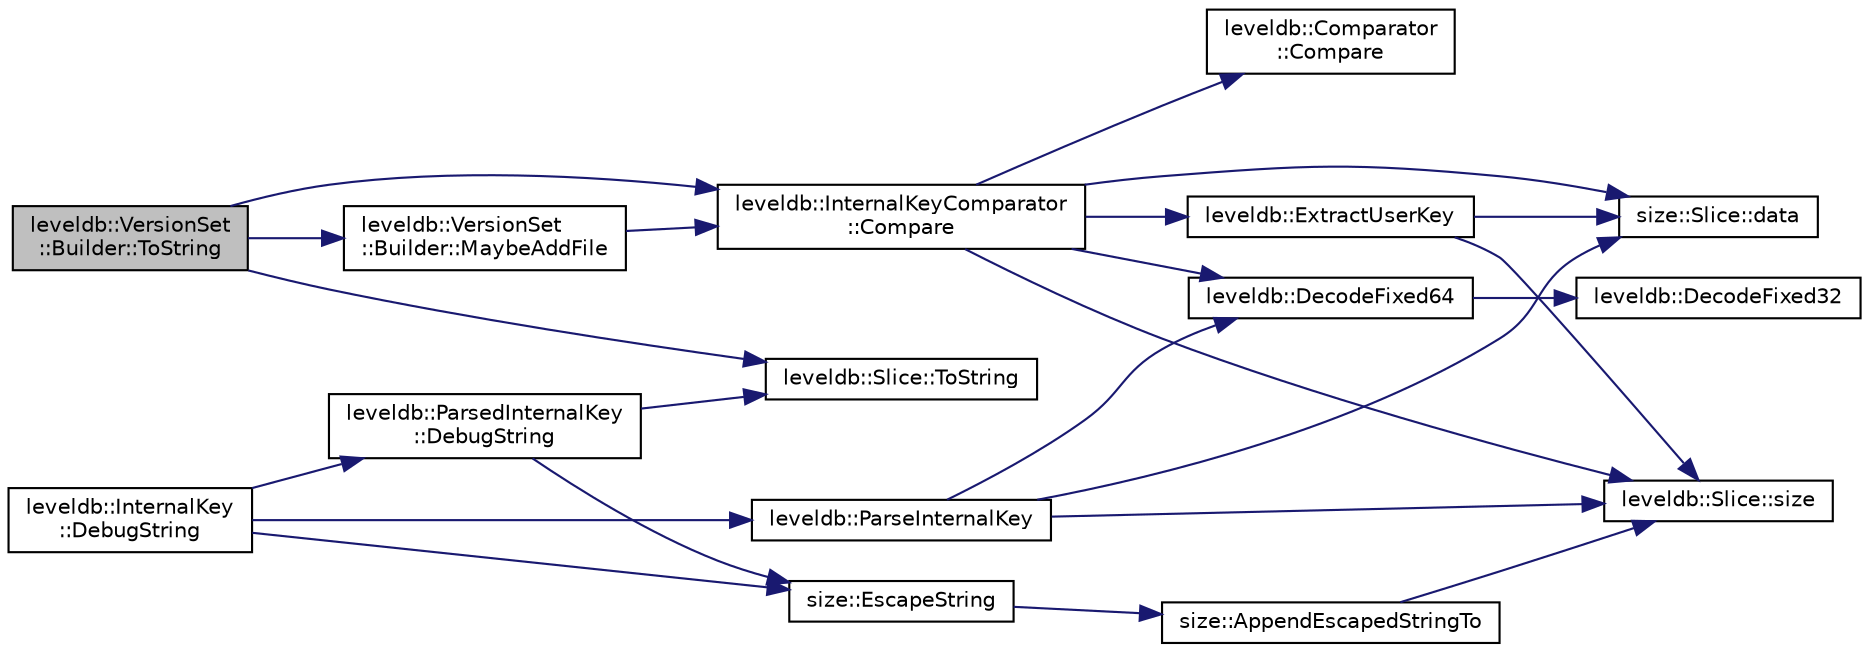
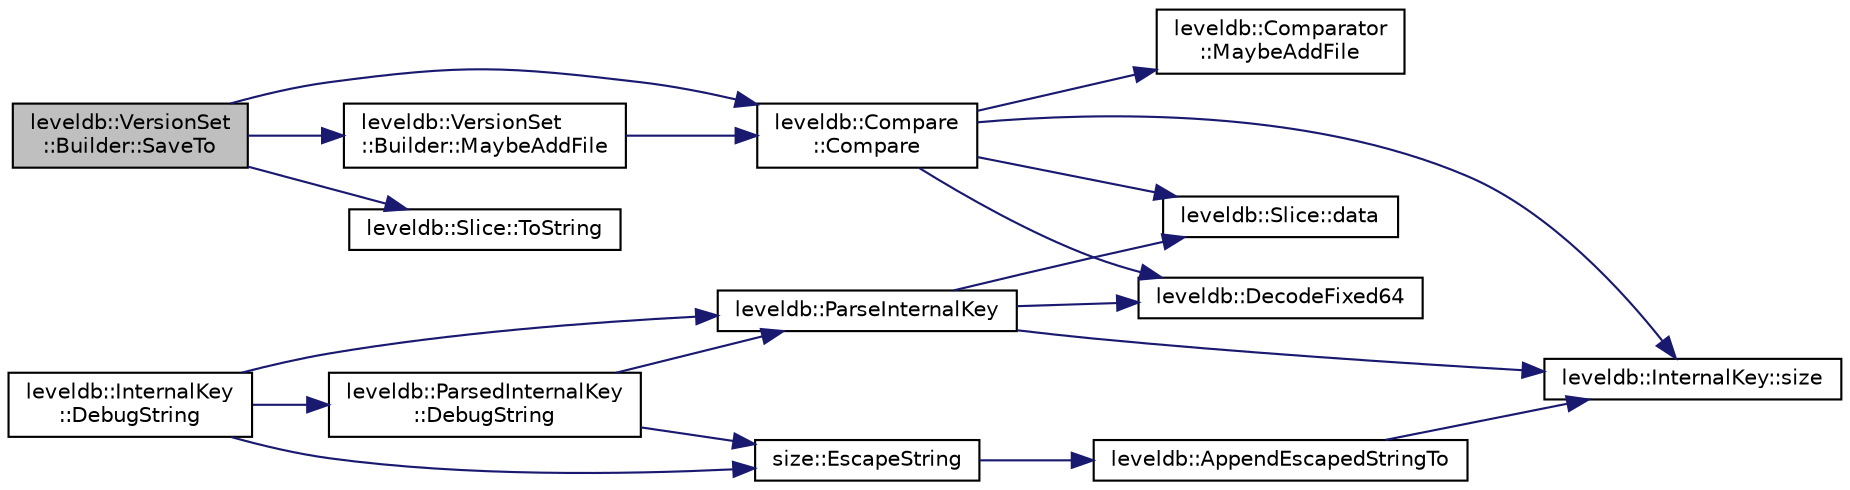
node "leveldb::Comparator ::Compare": label "leveldb::Comparator ::Compare" -> "leveldb::Comparator ::MaybeAddFile"
node "leveldb::InternalKeyComparator ::Compare": label "leveldb::InternalKeyComparator ::Compare" -> "leveldb::Compare ::Compare"
node "leveldb::ExtractUserKey": removed
node "size::Slice::data": label "size::Slice::data" -> "leveldb::Slice::data"
node "leveldb::VersionSet ::Builder::ToString": label "leveldb::VersionSet ::Builder::ToString" -> "leveldb::VersionSet ::Builder::SaveTo"
node "leveldb::DecodeFixed32": removed
edge "leveldb::ParsedInternalKey ::DebugString" -> "leveldb::Slice::ToString": now "leveldb::ParsedInternalKey ::DebugString" -> "leveldb::ParseInternalKey"
node "leveldb::Slice::size": label "leveldb::Slice::size" -> "leveldb::InternalKey::size"
node "size::AppendEscapedStringTo": label "size::AppendEscapedStringTo" -> "leveldb::AppendEscapedStringTo"
